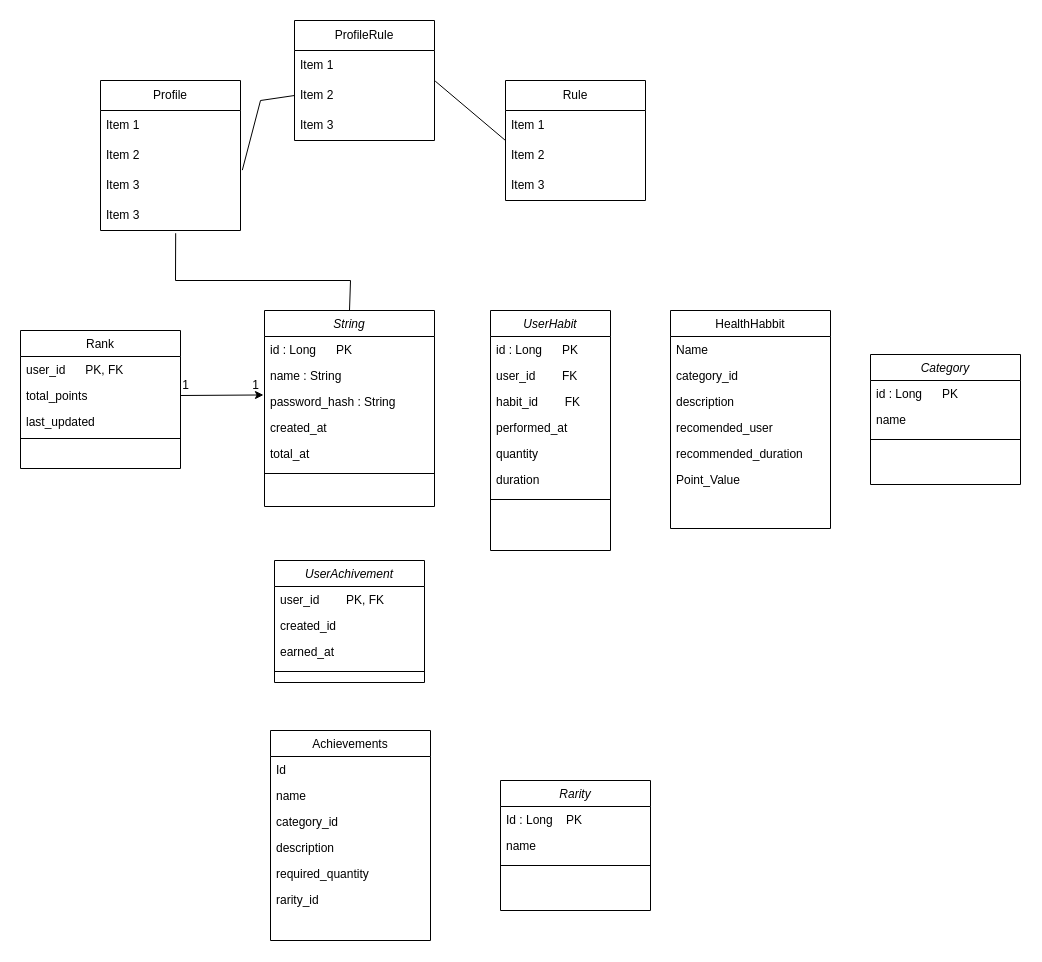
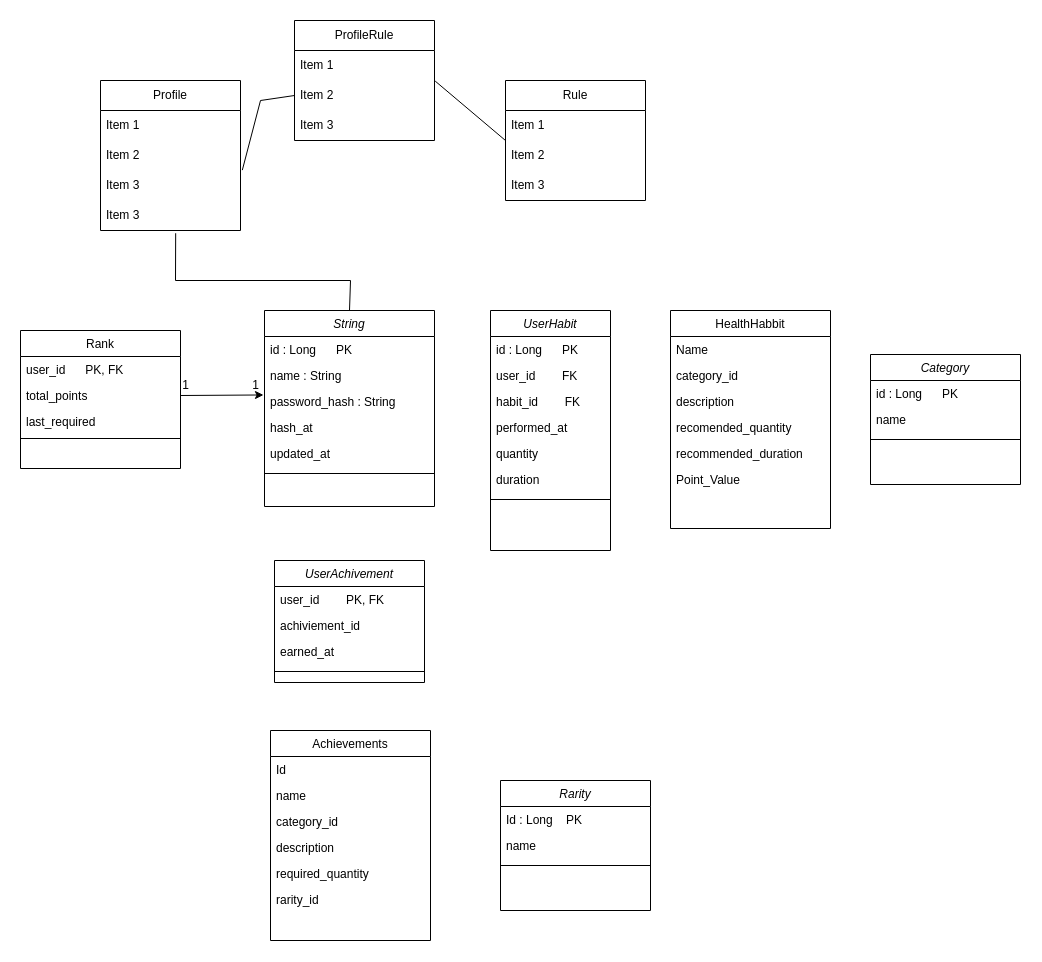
node "last_updated": label "last_updated" -> "last_required"
node "created_at": label "created_at" -> "hash_at"
node "recomended_user": label "recomended_user" -> "recomended_quantity"
node "total_at": label "total_at" -> "updated_at"
node "created_id": label "created_id" -> "achiviement_id"
